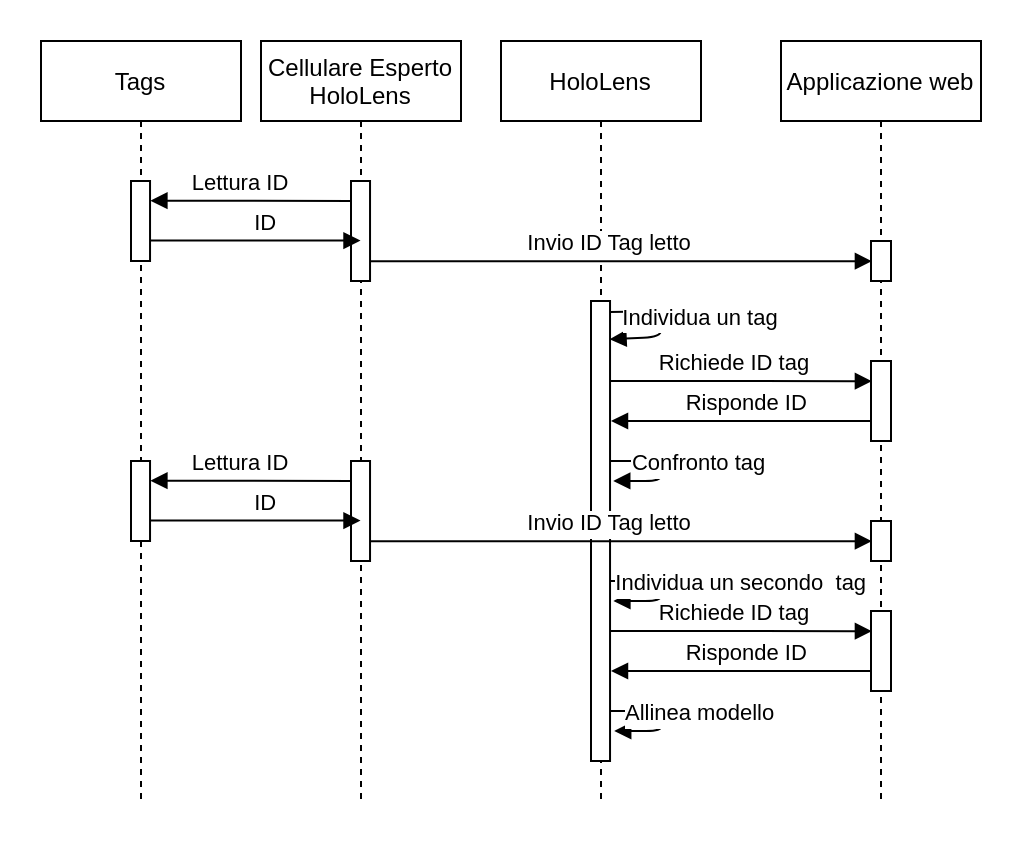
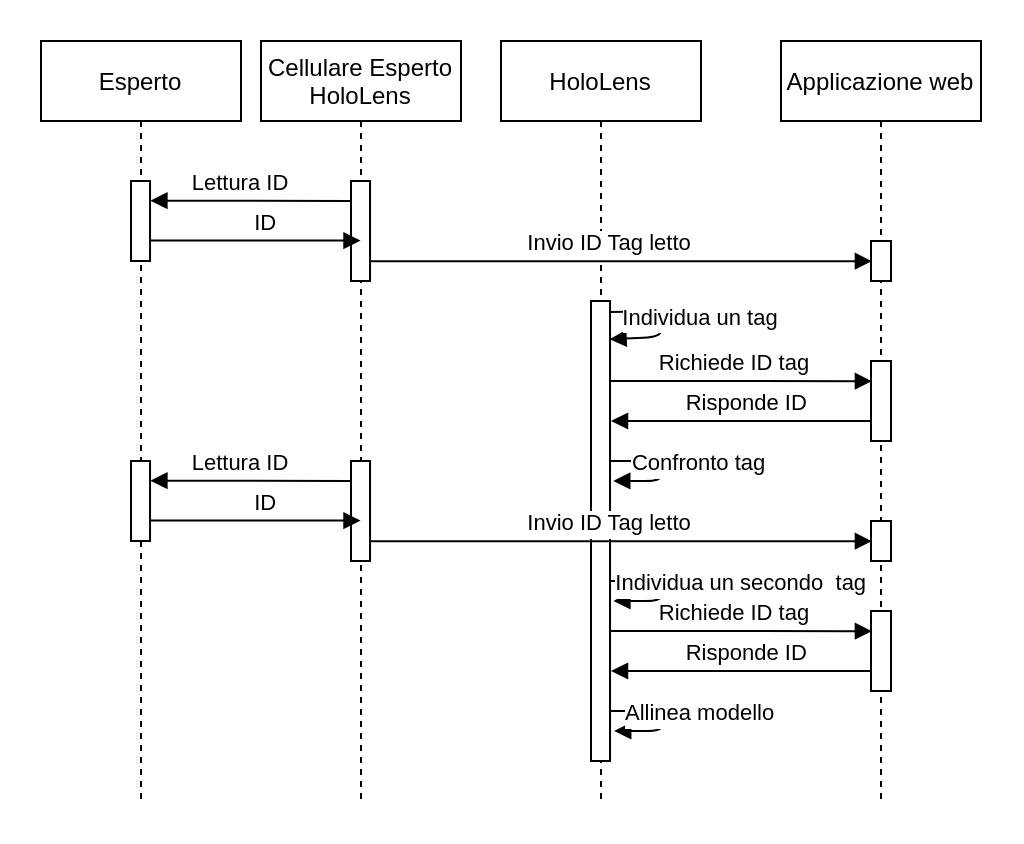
node "Tags": label "Tags" -> "Esperto"
